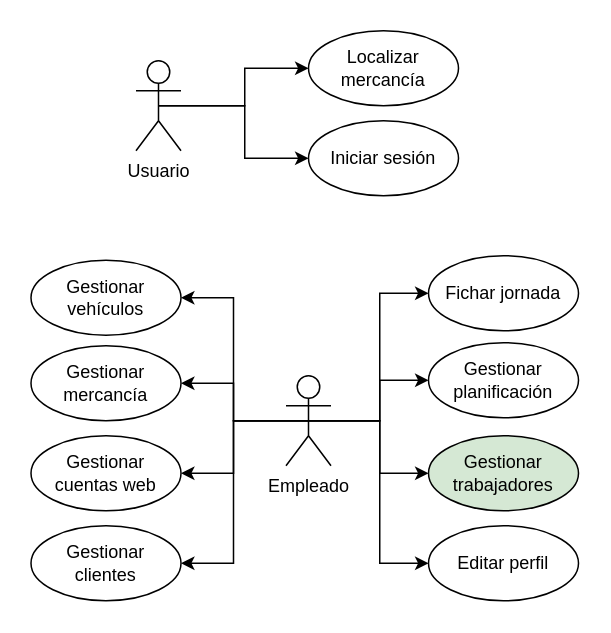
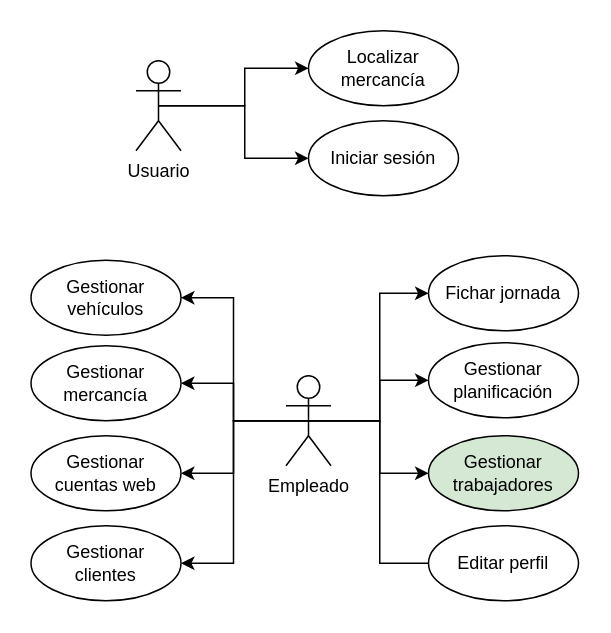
edge "Empleado" -> "Editar perfil": arrowhead classic -> none
